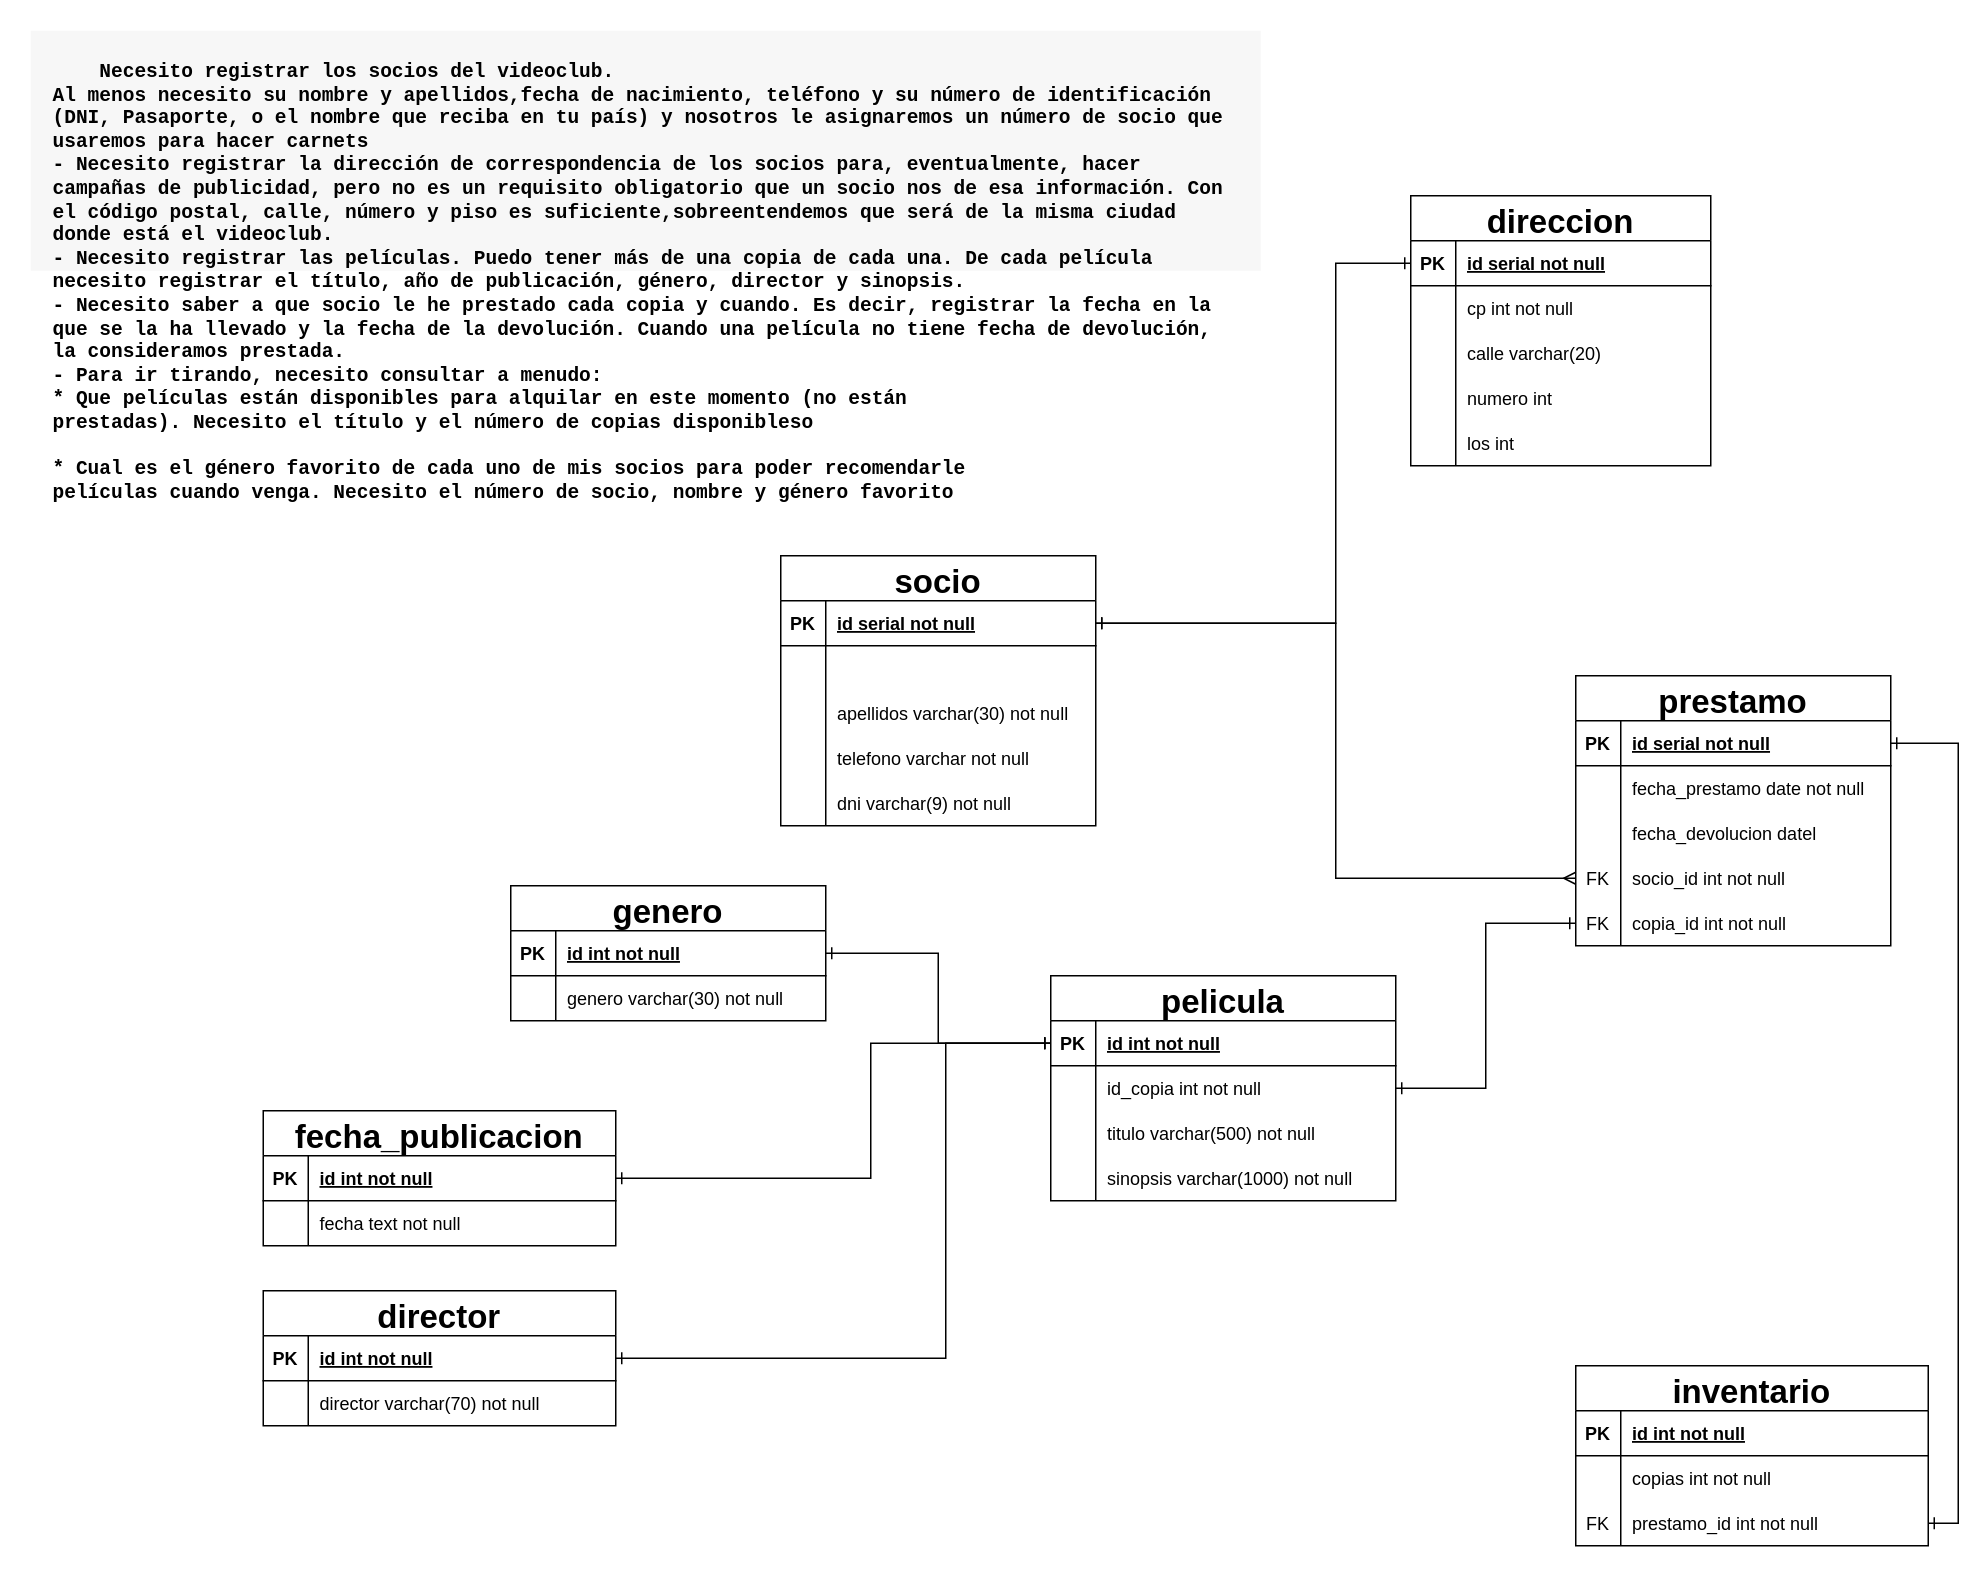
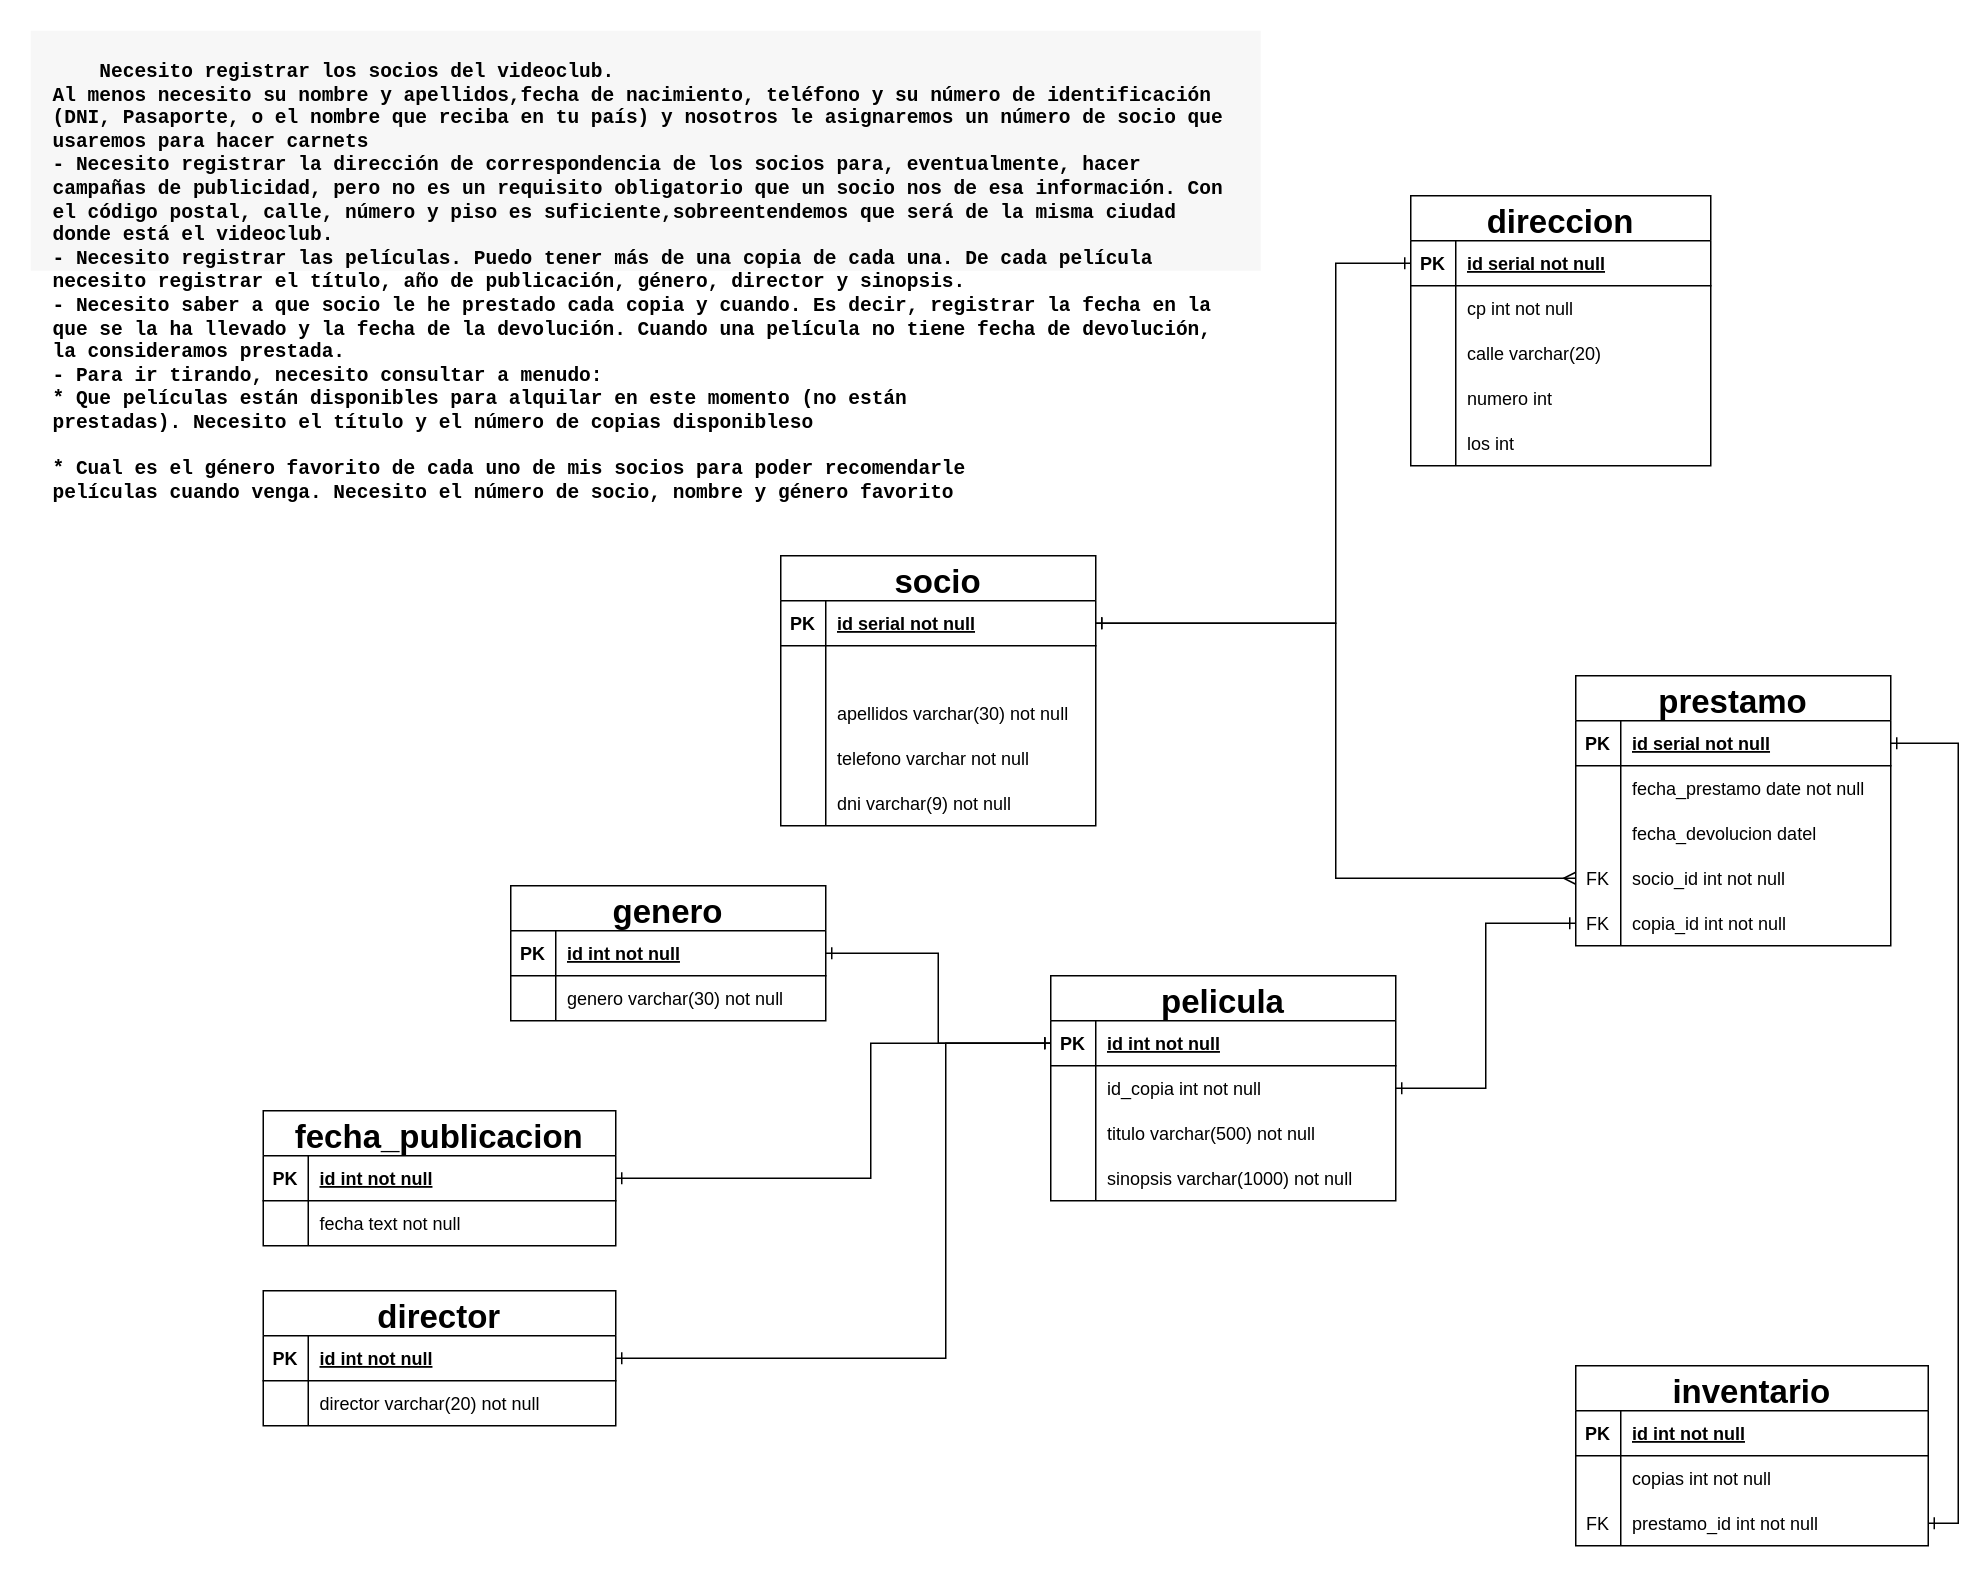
node "director varchar(70) not null": label "director varchar(70) not null" -> "director varchar(20) not null"
